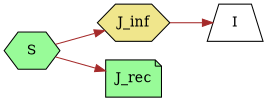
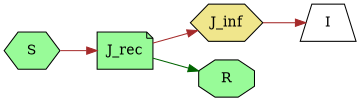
edge "S" -> "J_inf": now "J_rec" -> "J_inf"
node "R": added
